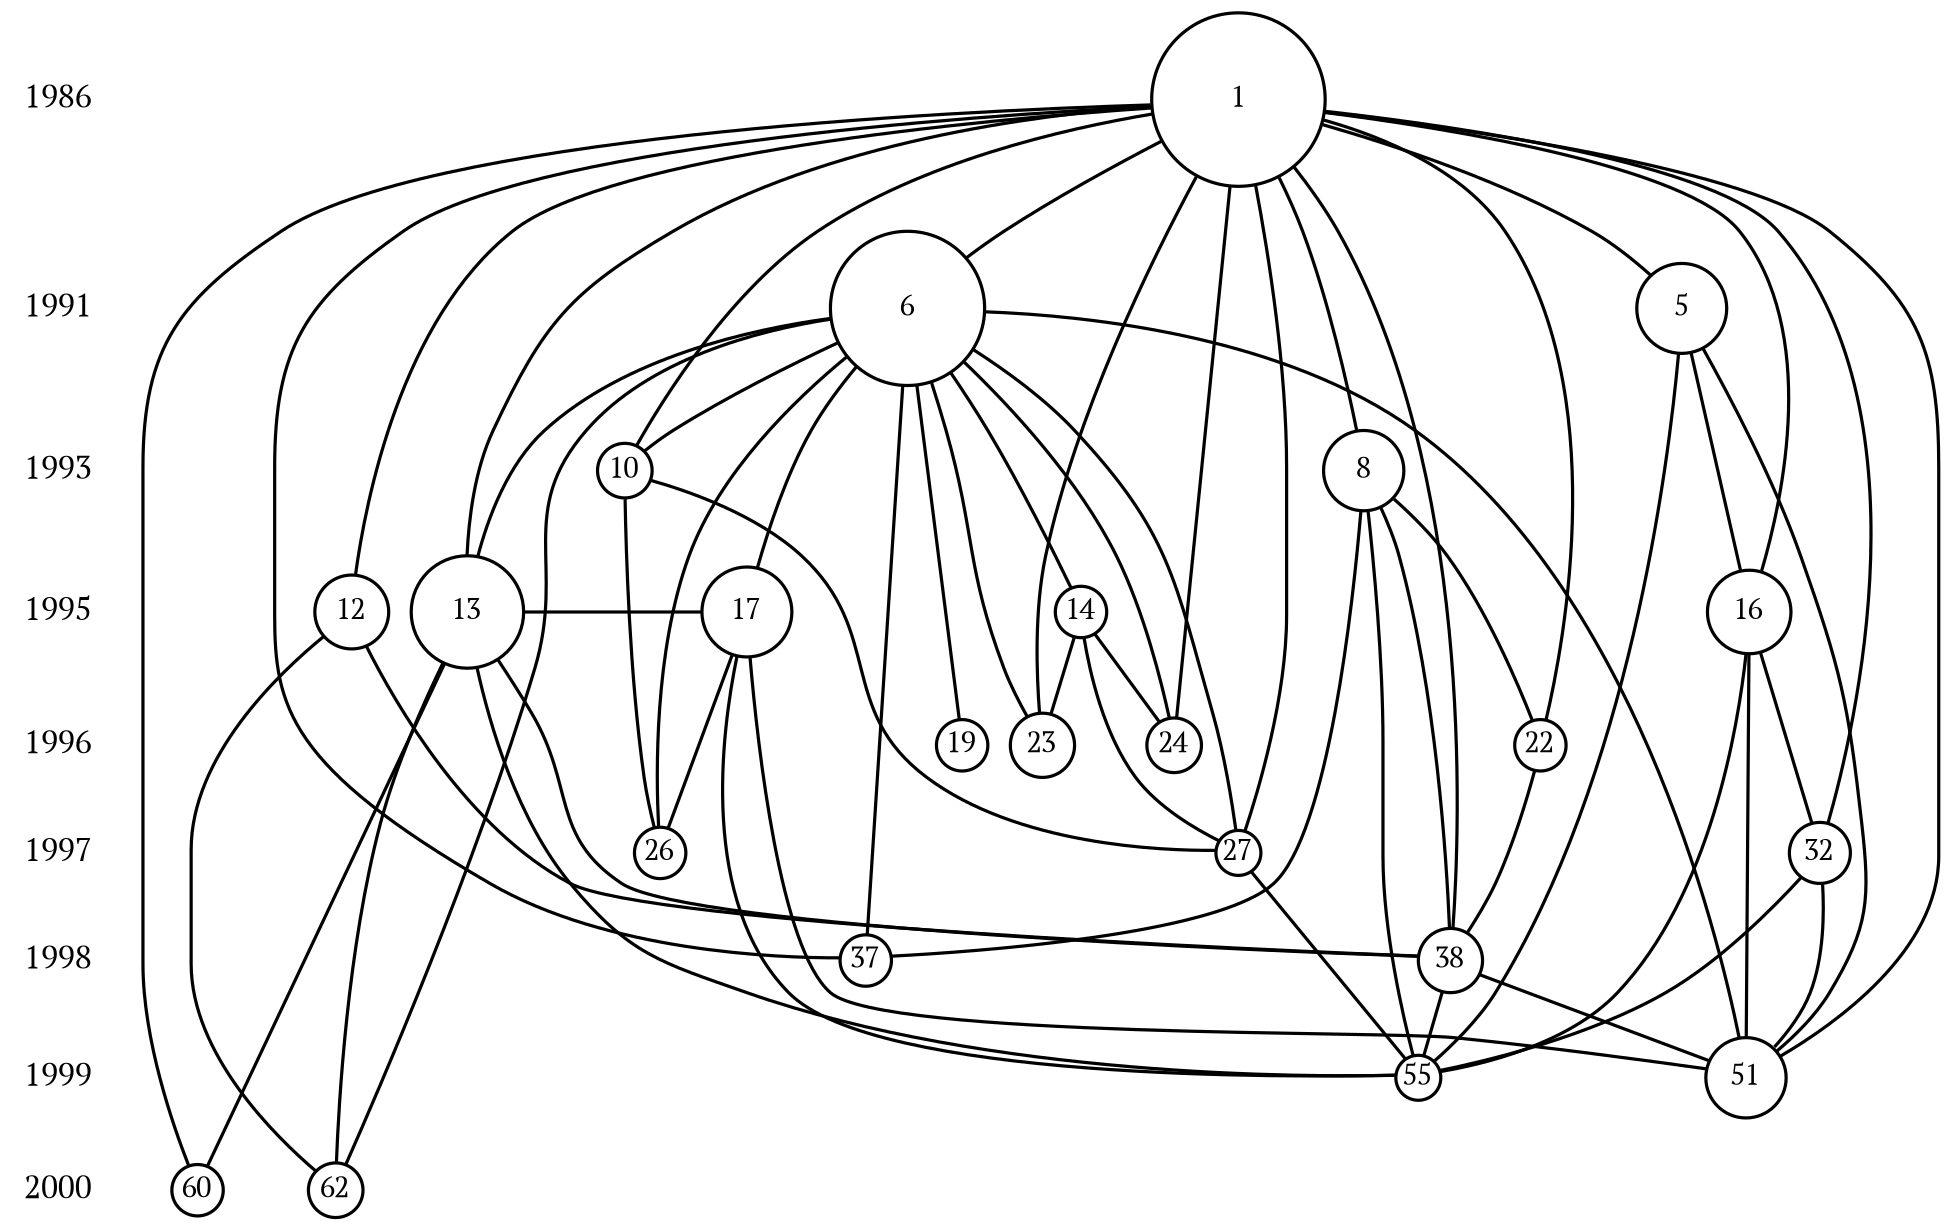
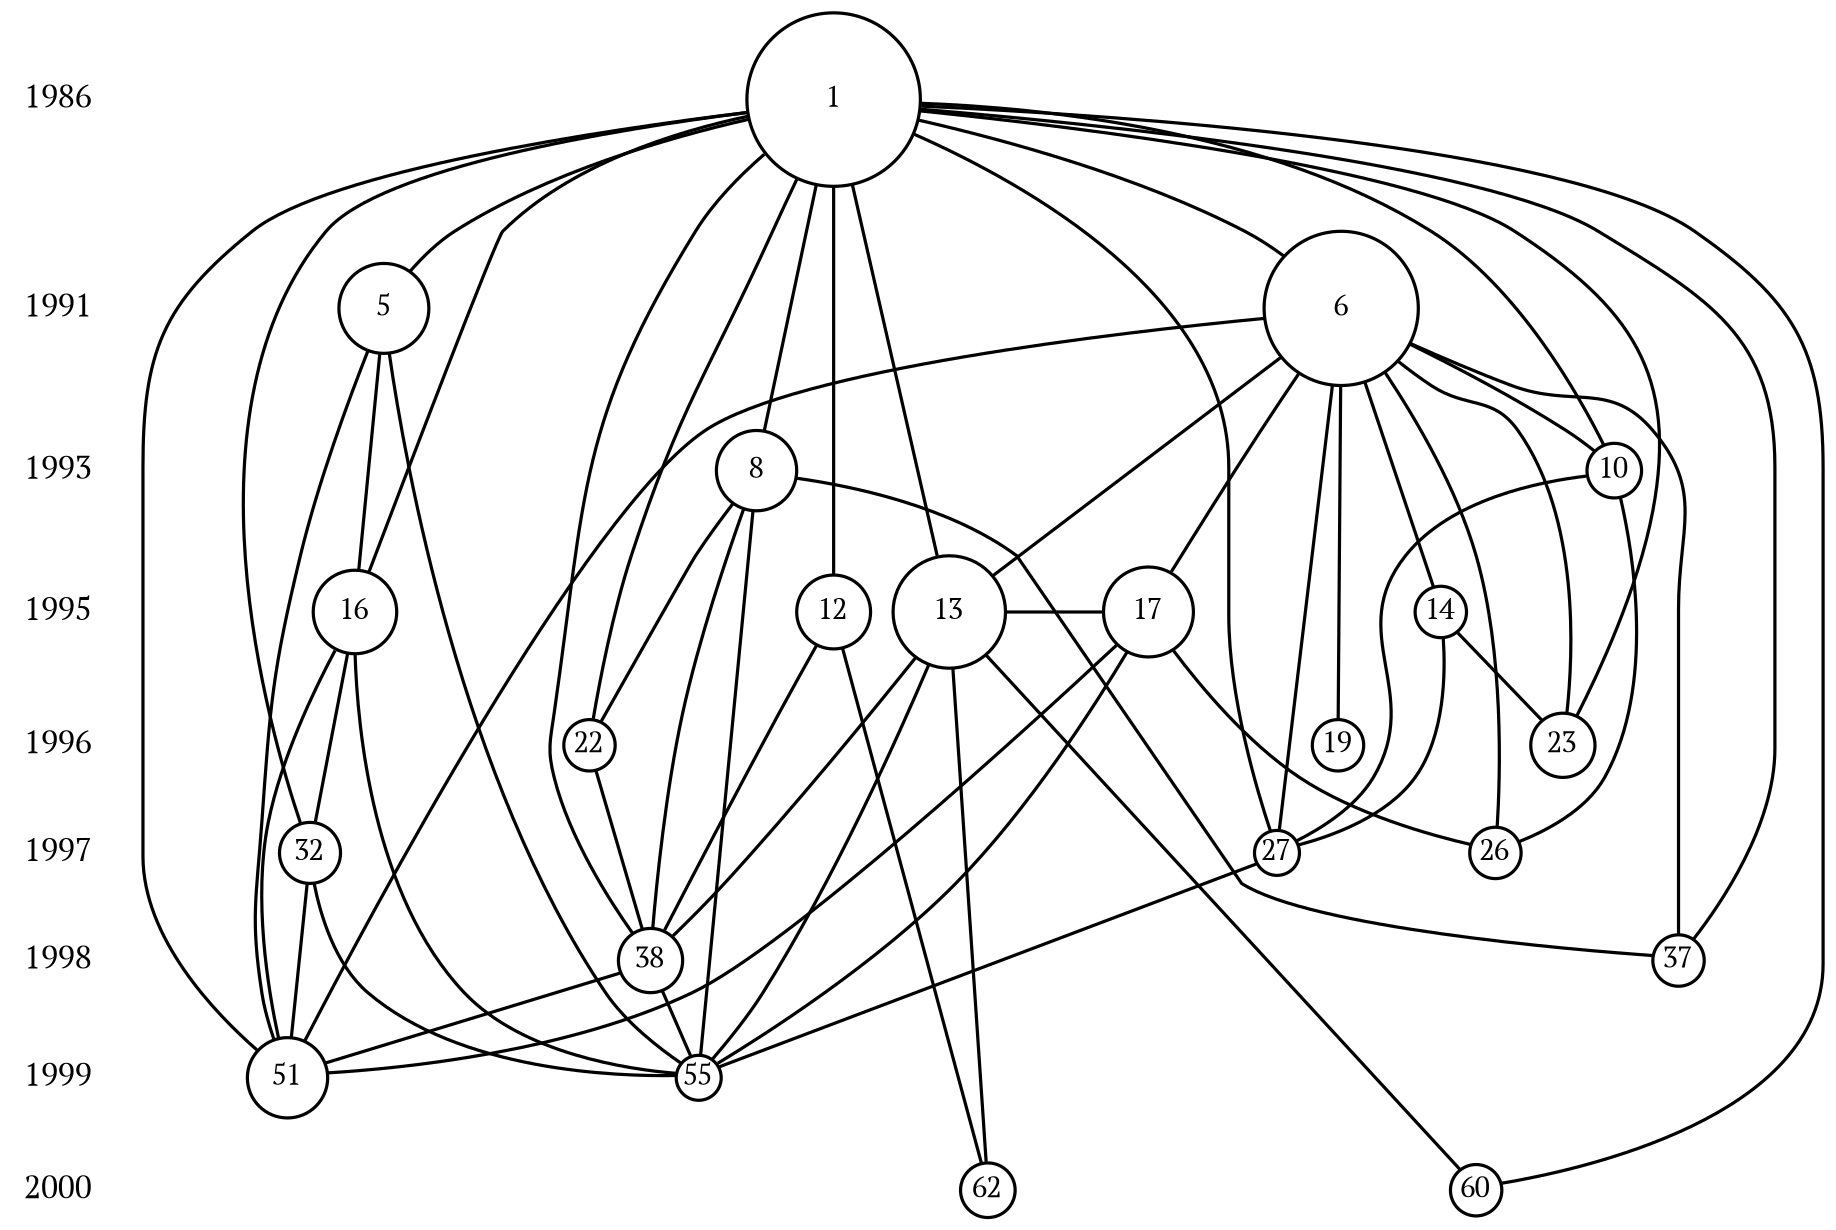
edge "6" -- "62": removed
node "24": removed
